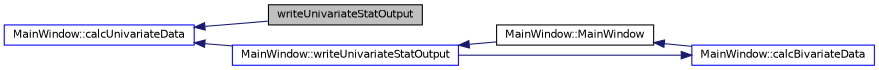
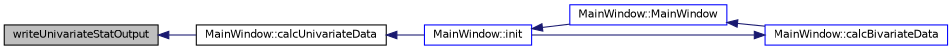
edge "writeUnivariateStatOutput" -> "MainWindow::calcUnivariateData": reversed
node "MainWindow::calcUnivariateData": color blue -> black
node "MainWindow::MainWindow": color black -> blue
node "MainWindow::writeUnivariateStatOutput": label "MainWindow::writeUnivariateStatOutput" -> "MainWindow::init"
